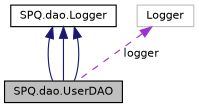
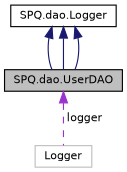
edge "SPQ.dao.UserDAO" -> "Logger": reversed
